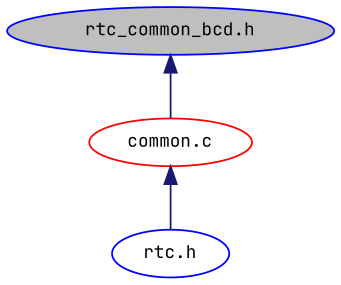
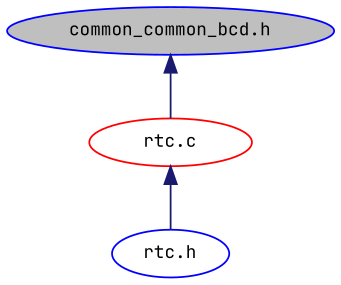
node "rtc_common_bcd.h": label "rtc_common_bcd.h" -> "common_common_bcd.h"
node "common.c": label "common.c" -> "rtc.c"
